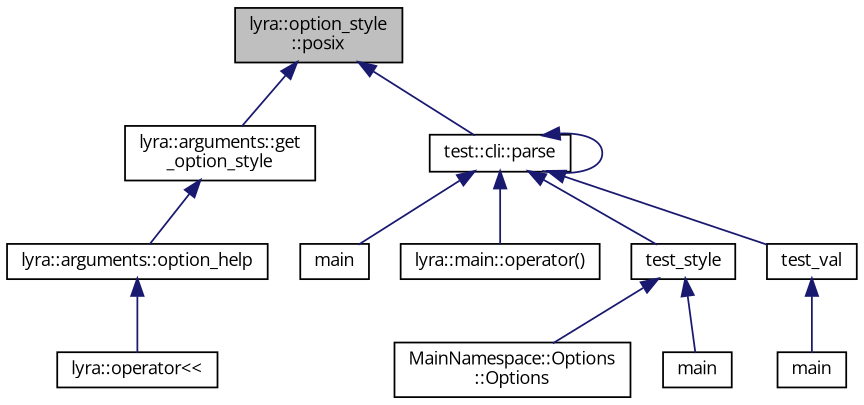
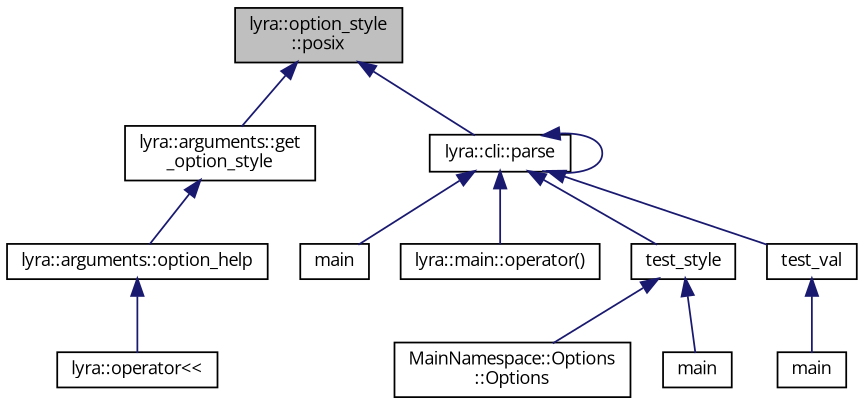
node "test::cli::parse": label "test::cli::parse" -> "lyra::cli::parse"
